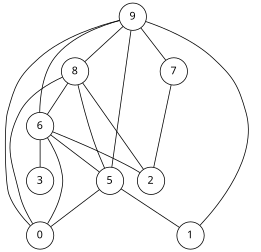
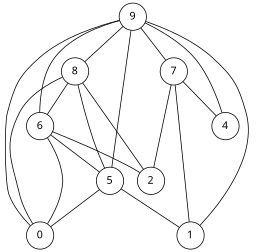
node "4": added
edge "7" -- "1": added
node "3": removed
